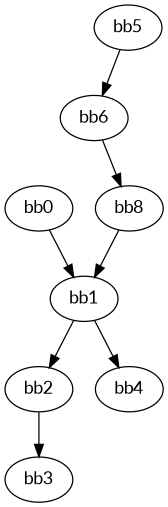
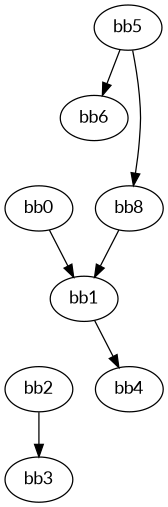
edge "bb6" -> "bb8": now "bb5" -> "bb8"
edge "bb1" -> "bb2": removed
